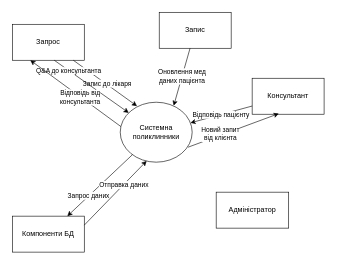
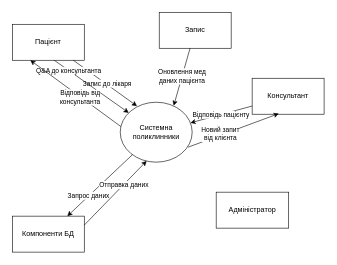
node "Запрос": label "Запрос" -> "Пацієнт"
